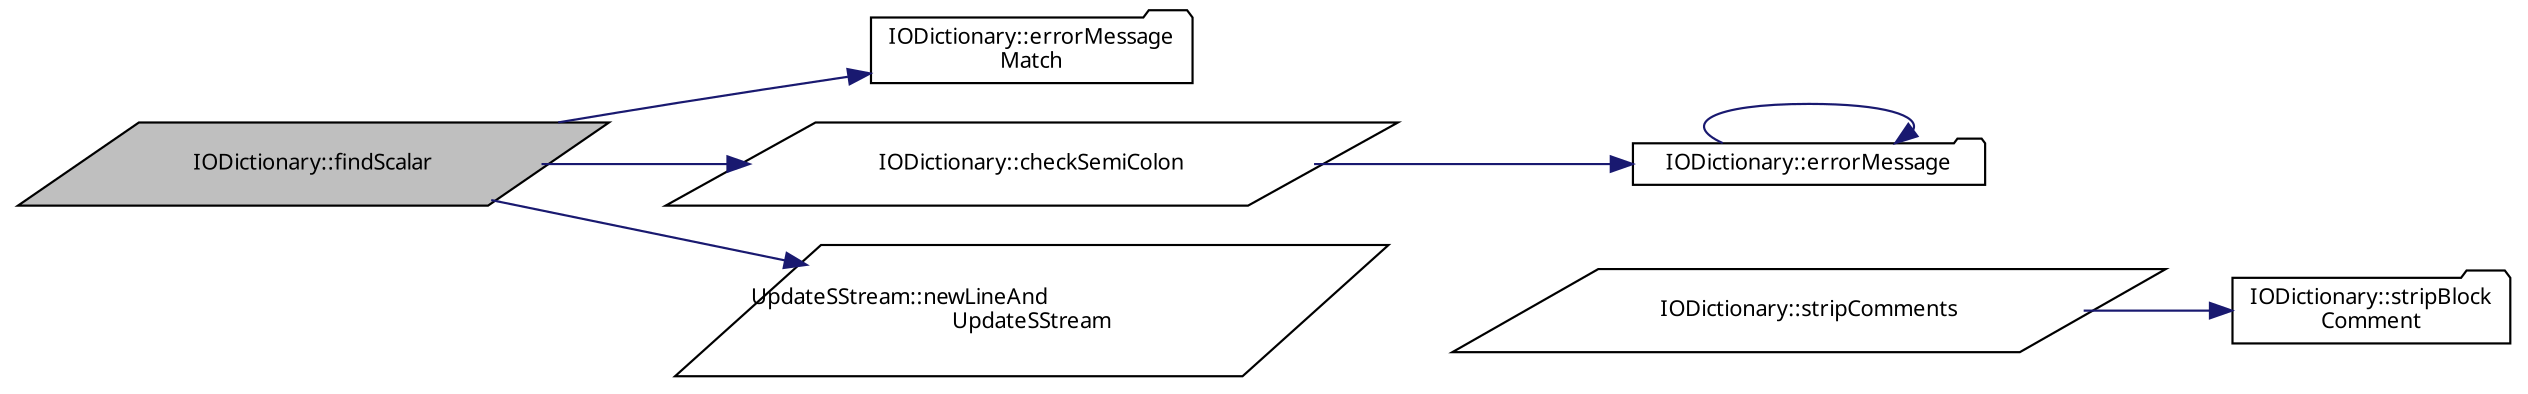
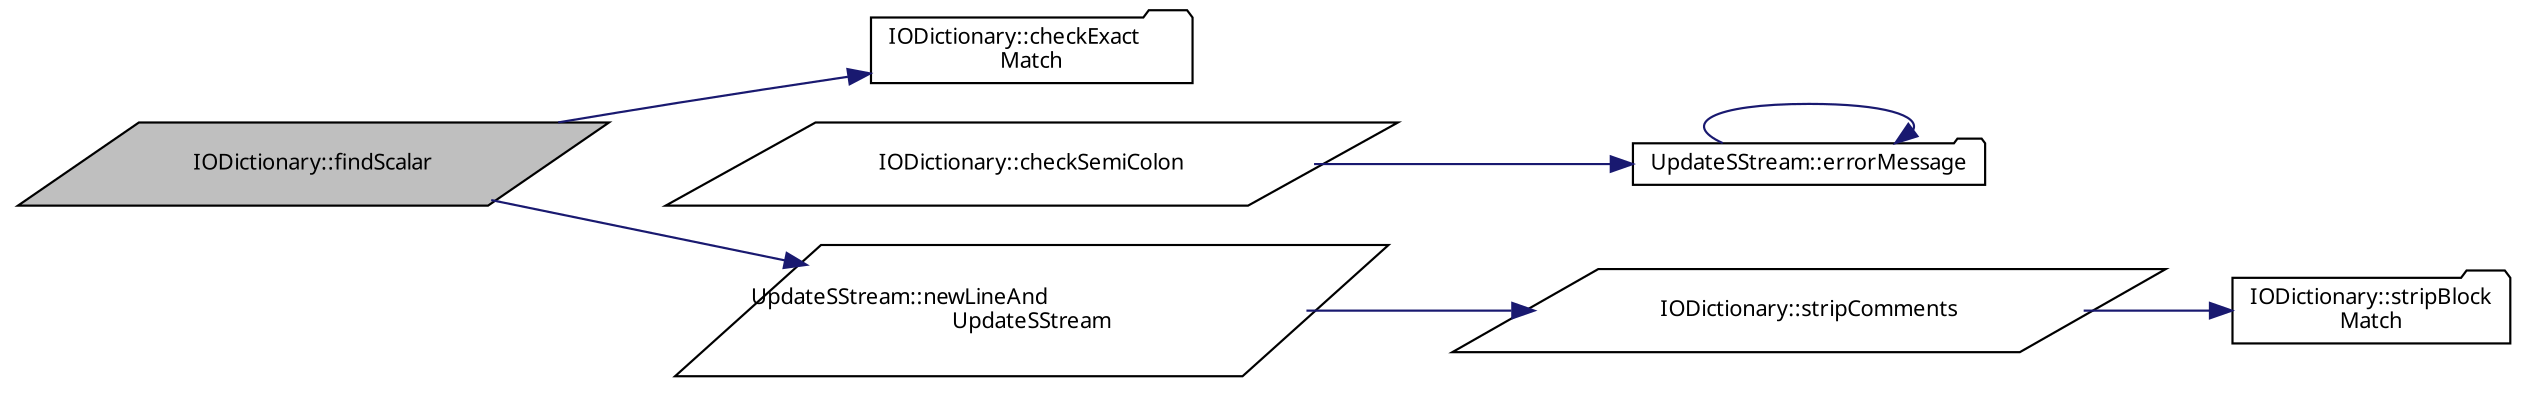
node "IODictionary::errorMessage Match": label "IODictionary::errorMessage Match" -> "IODictionary::checkExact Match"
edge "IODictionary::findScalar" -> "IODictionary::checkSemiColon": removed
node "IODictionary::errorMessage": label "IODictionary::errorMessage" -> "UpdateSStream::errorMessage"
edge "UpdateSStream::newLineAnd UpdateSStream" -> "IODictionary::stripComments": added
node "IODictionary::stripBlock Comment": label "IODictionary::stripBlock Comment" -> "IODictionary::stripBlock Match"
